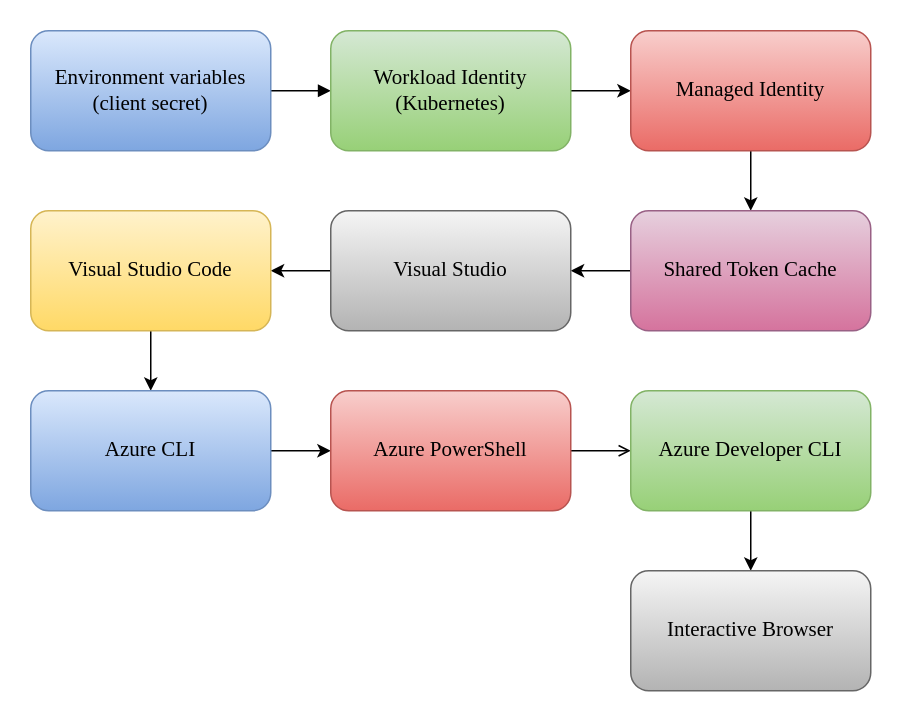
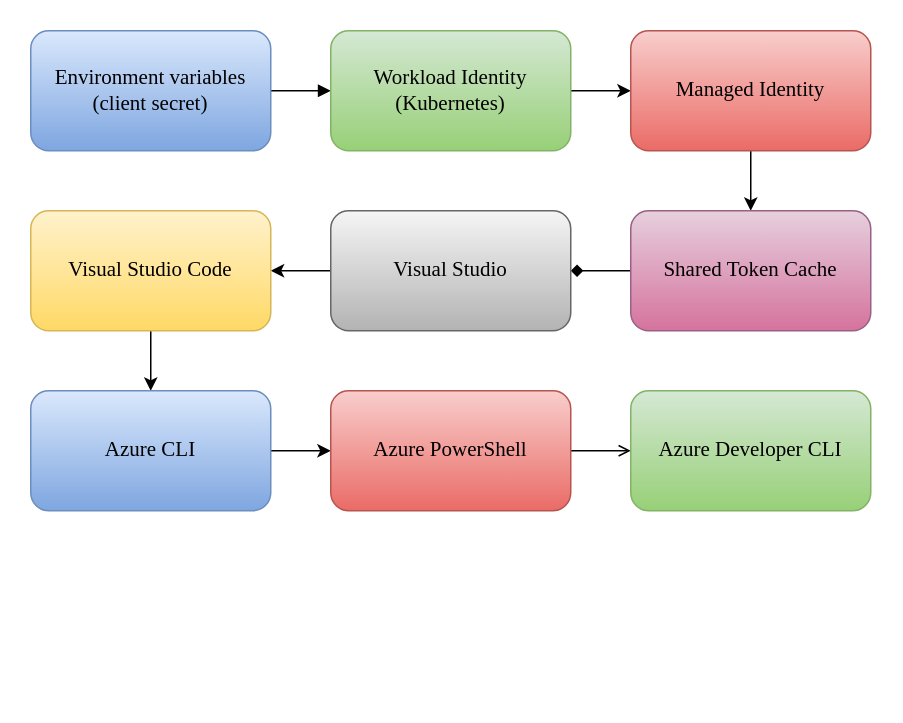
edge "Shared Token Cache" -> "Visual Studio": arrowhead classic -> diamond
edge "Azure Developer CLI" -> "Interactive Browser": removed
node "Interactive Browser": removed
